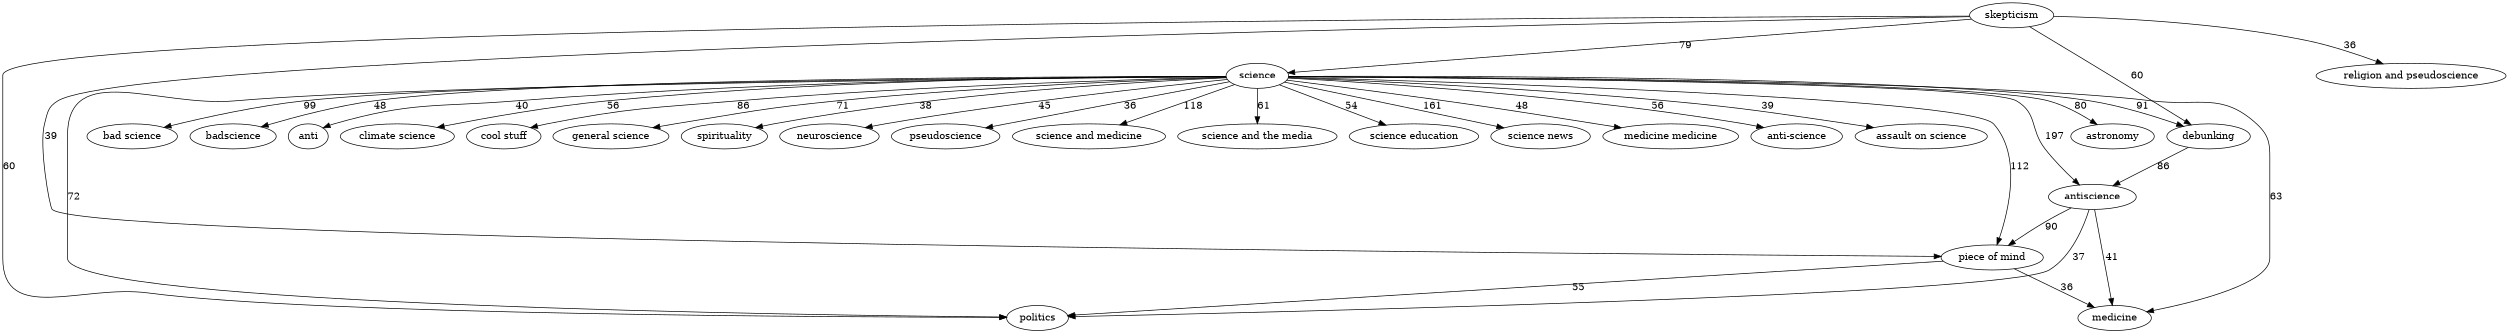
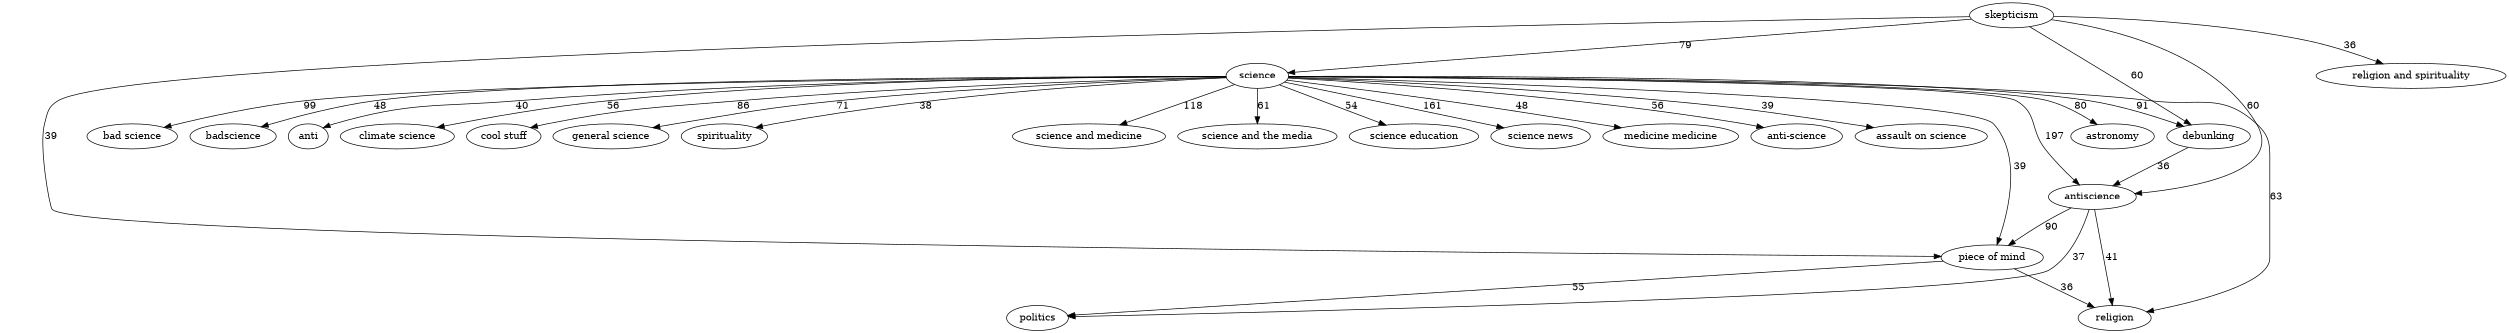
edge "skepticism" -> "politics": now "skepticism" -> "antiscience"
node "religion and pseudoscience": label "religion and pseudoscience" -> "religion and spirituality"
edge "science" -> "politics": removed, label "72"
node "neuroscience": removed
node "pseudoscience": removed
edge "science" -> "piece of mind": label "112" -> "39"
edge "debunking" -> "antiscience": label "86" -> "36"
node "medicine": label "medicine" -> "religion"
